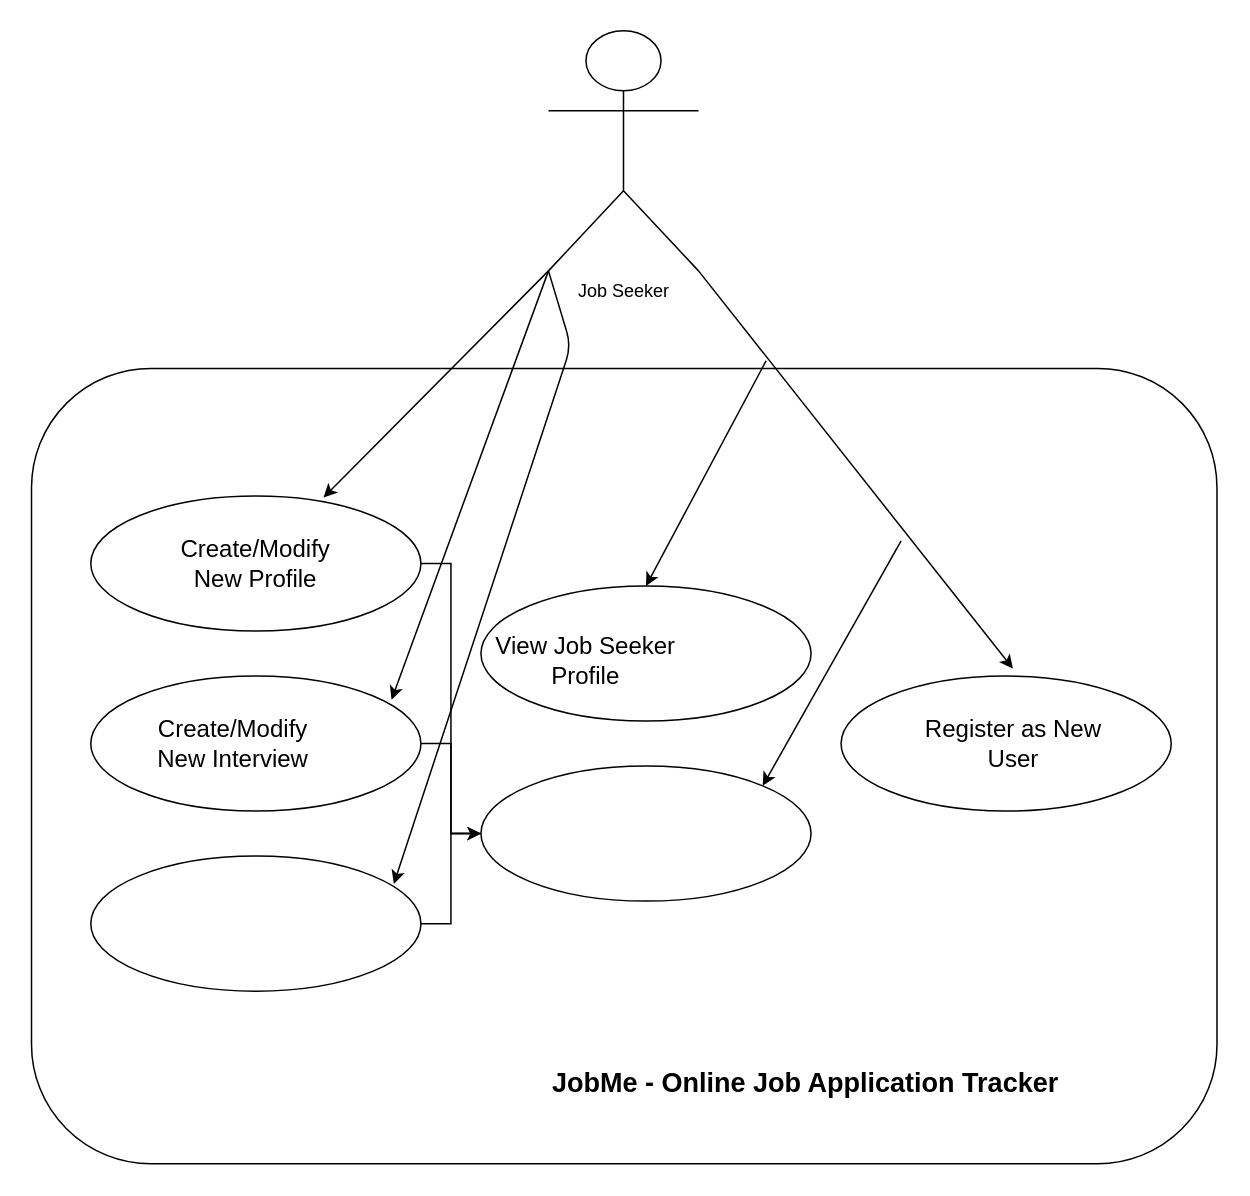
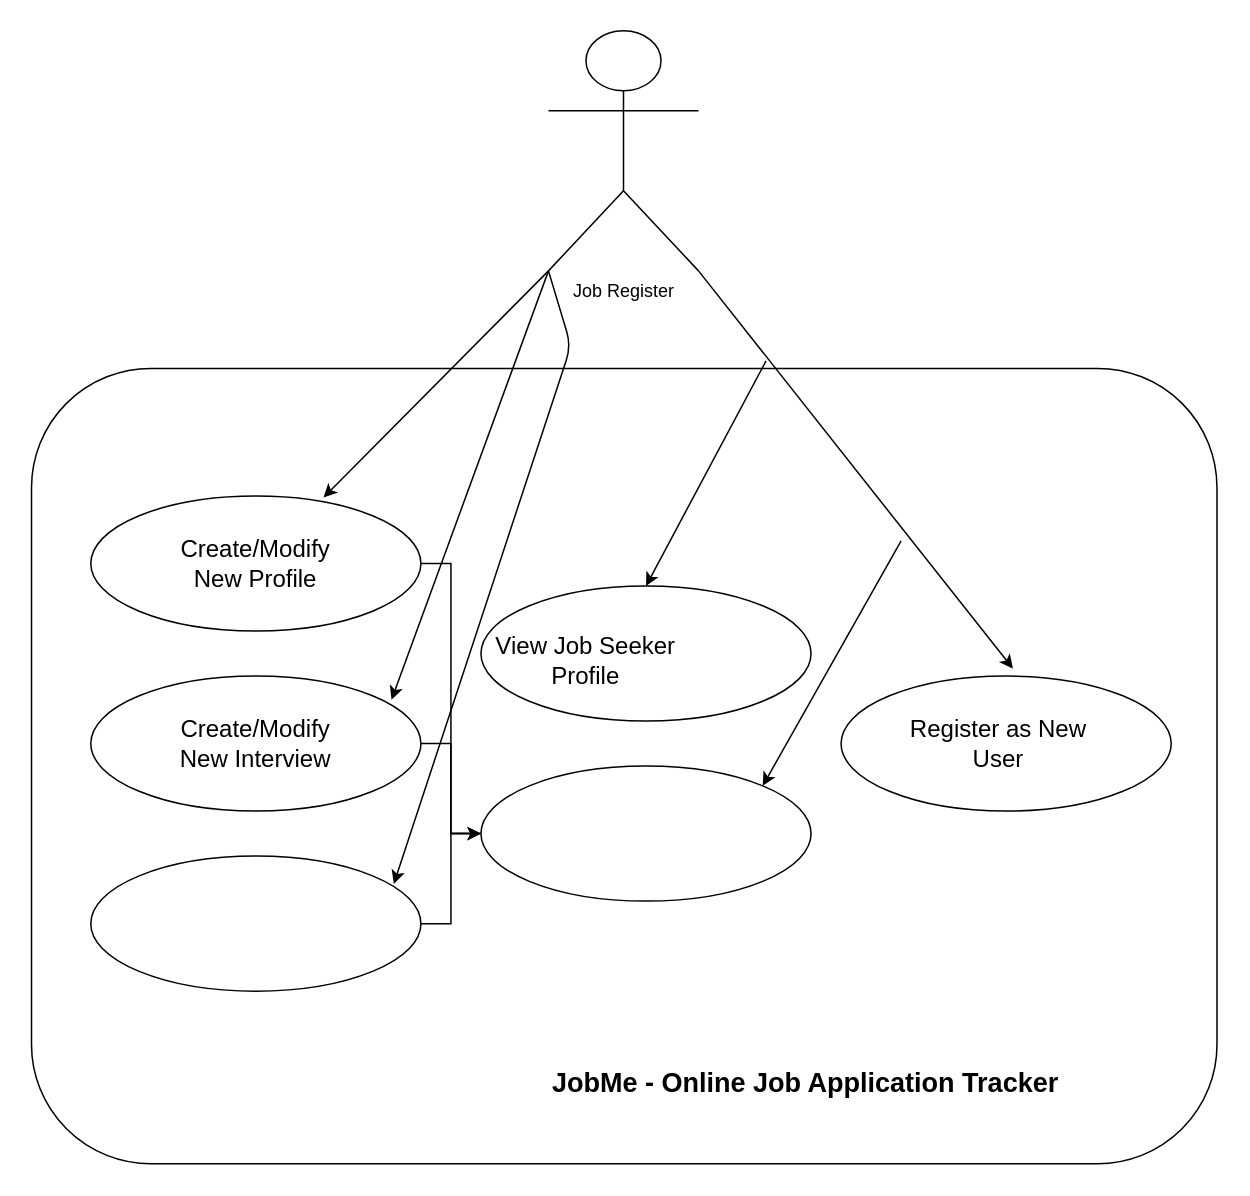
node "Job Seeker": label "Job Seeker" -> "Job Register"
node "Create/Modify New Interview": moved (233, 743) -> (256, 743)
node "Register as New User": moved (1013, 743) -> (998, 743)
